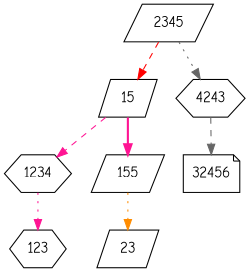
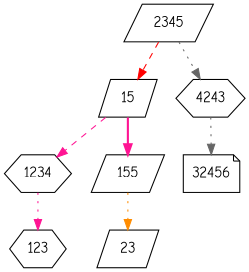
edge "4243" -> "32456": style dashed -> dotted
